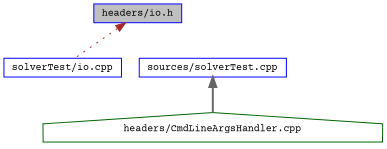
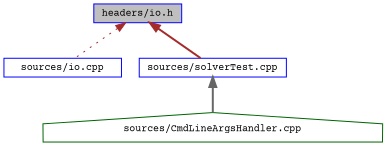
edge "sources/solverTest.cpp" -> "headers/io.h": added
node "solverTest/io.cpp": label "solverTest/io.cpp" -> "sources/io.cpp"
node "headers/CmdLineArgsHandler.cpp": label "headers/CmdLineArgsHandler.cpp" -> "sources/CmdLineArgsHandler.cpp"
